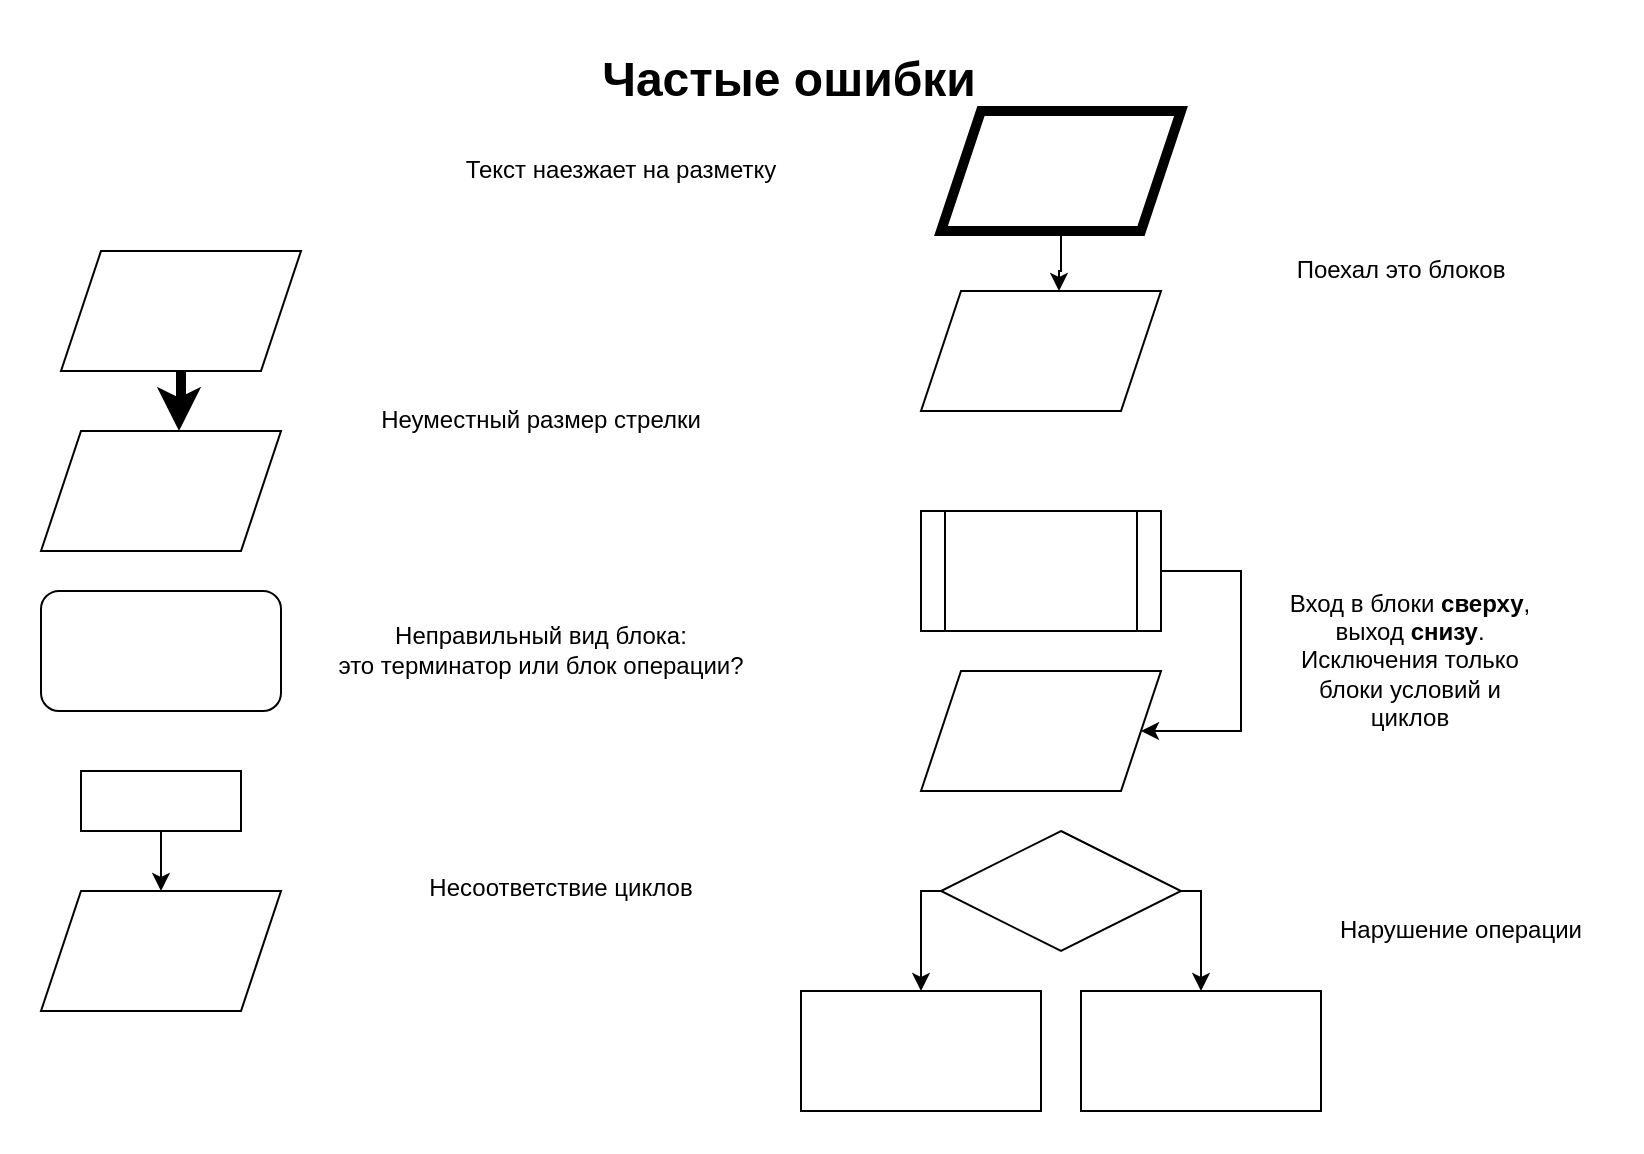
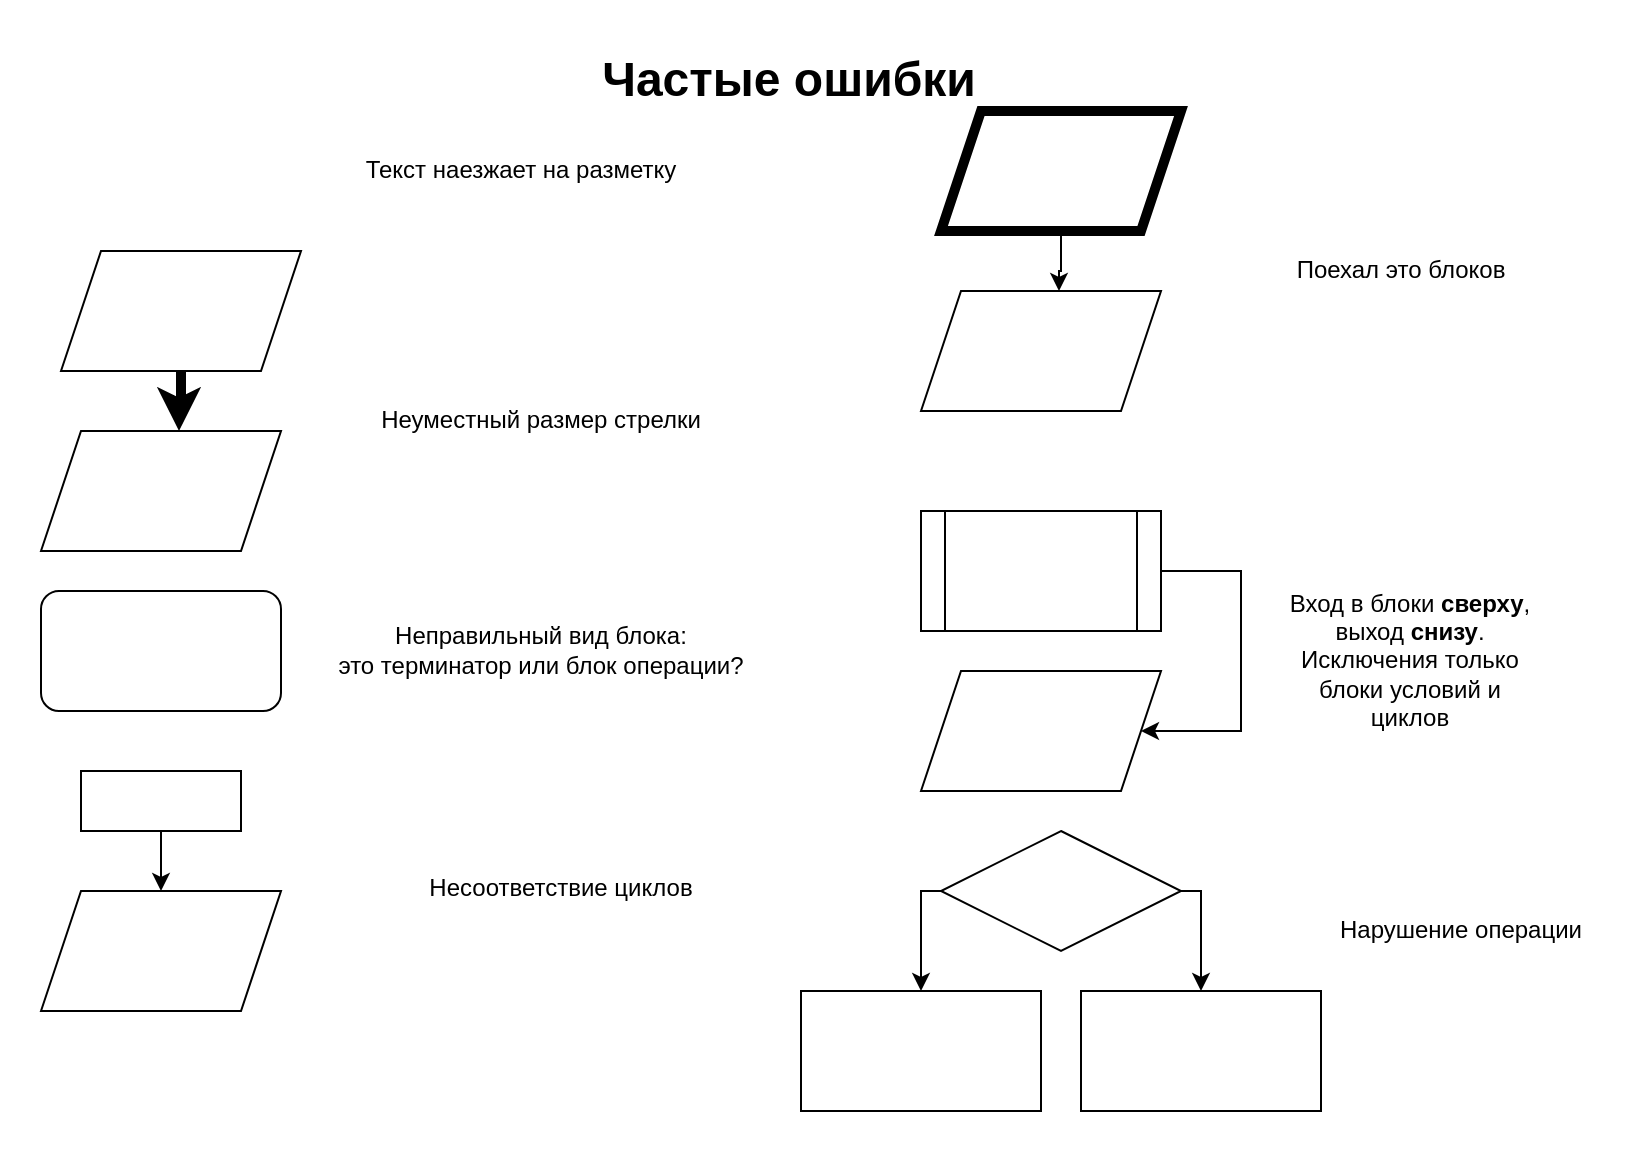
node "Текст наезжает на разметку": moved (621, 171) -> (521, 171)
